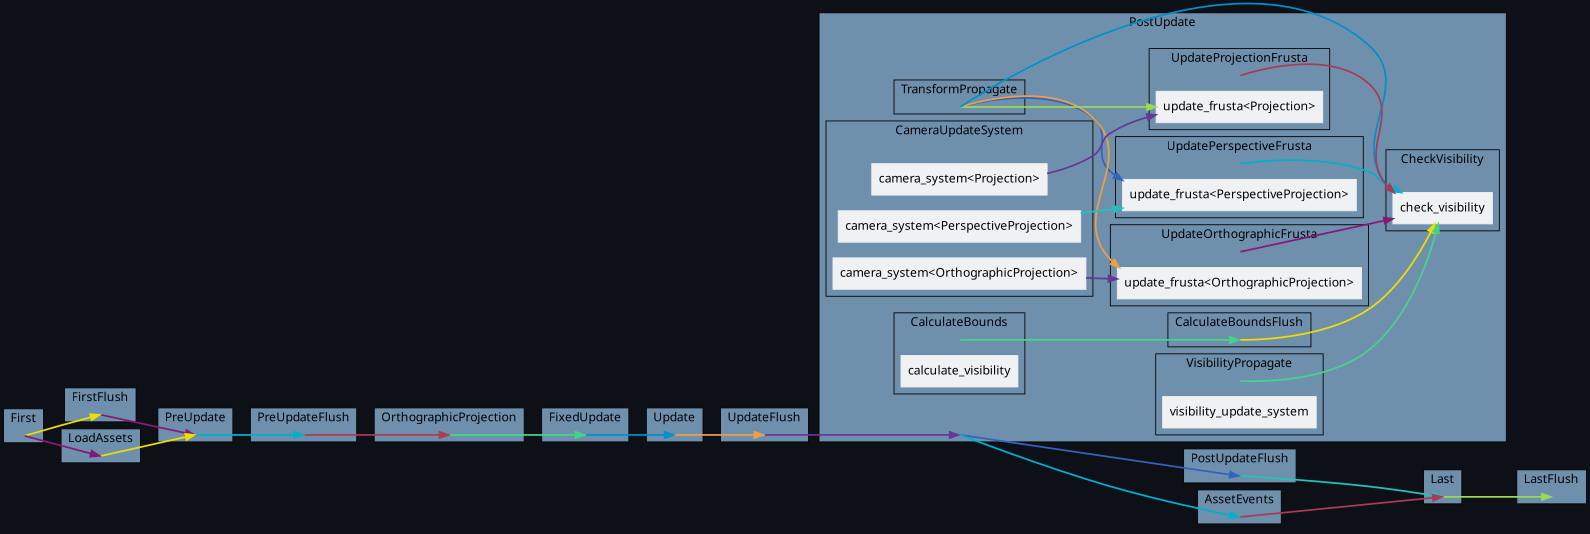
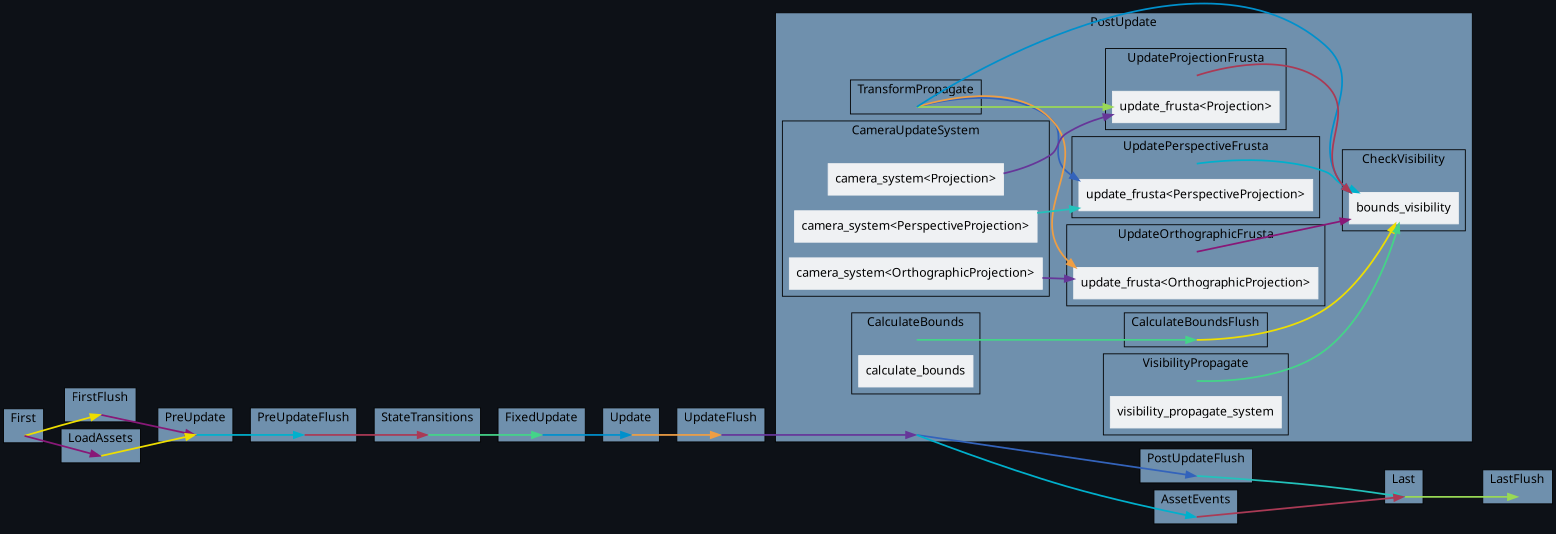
node "check_visibility": label "check_visibility" -> "bounds_visibility"
node "calculate_visibility": label "calculate_visibility" -> "calculate_bounds"
node "visibility_update_system": label "visibility_update_system" -> "visibility_propagate_system"
cluster "OrthographicProjection": label "OrthographicProjection" -> "StateTransitions"
